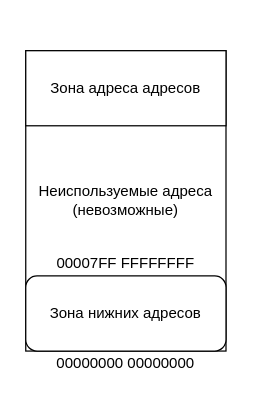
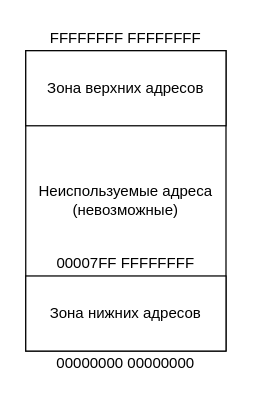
node "FFFFFFFF FFFFFFFF": added
node "Зона адреса адресов": label "Зона адреса адресов" -> "Зона верхних адресов"
node "Зона нижних адресов": shape rounded rectangle -> rectangle
